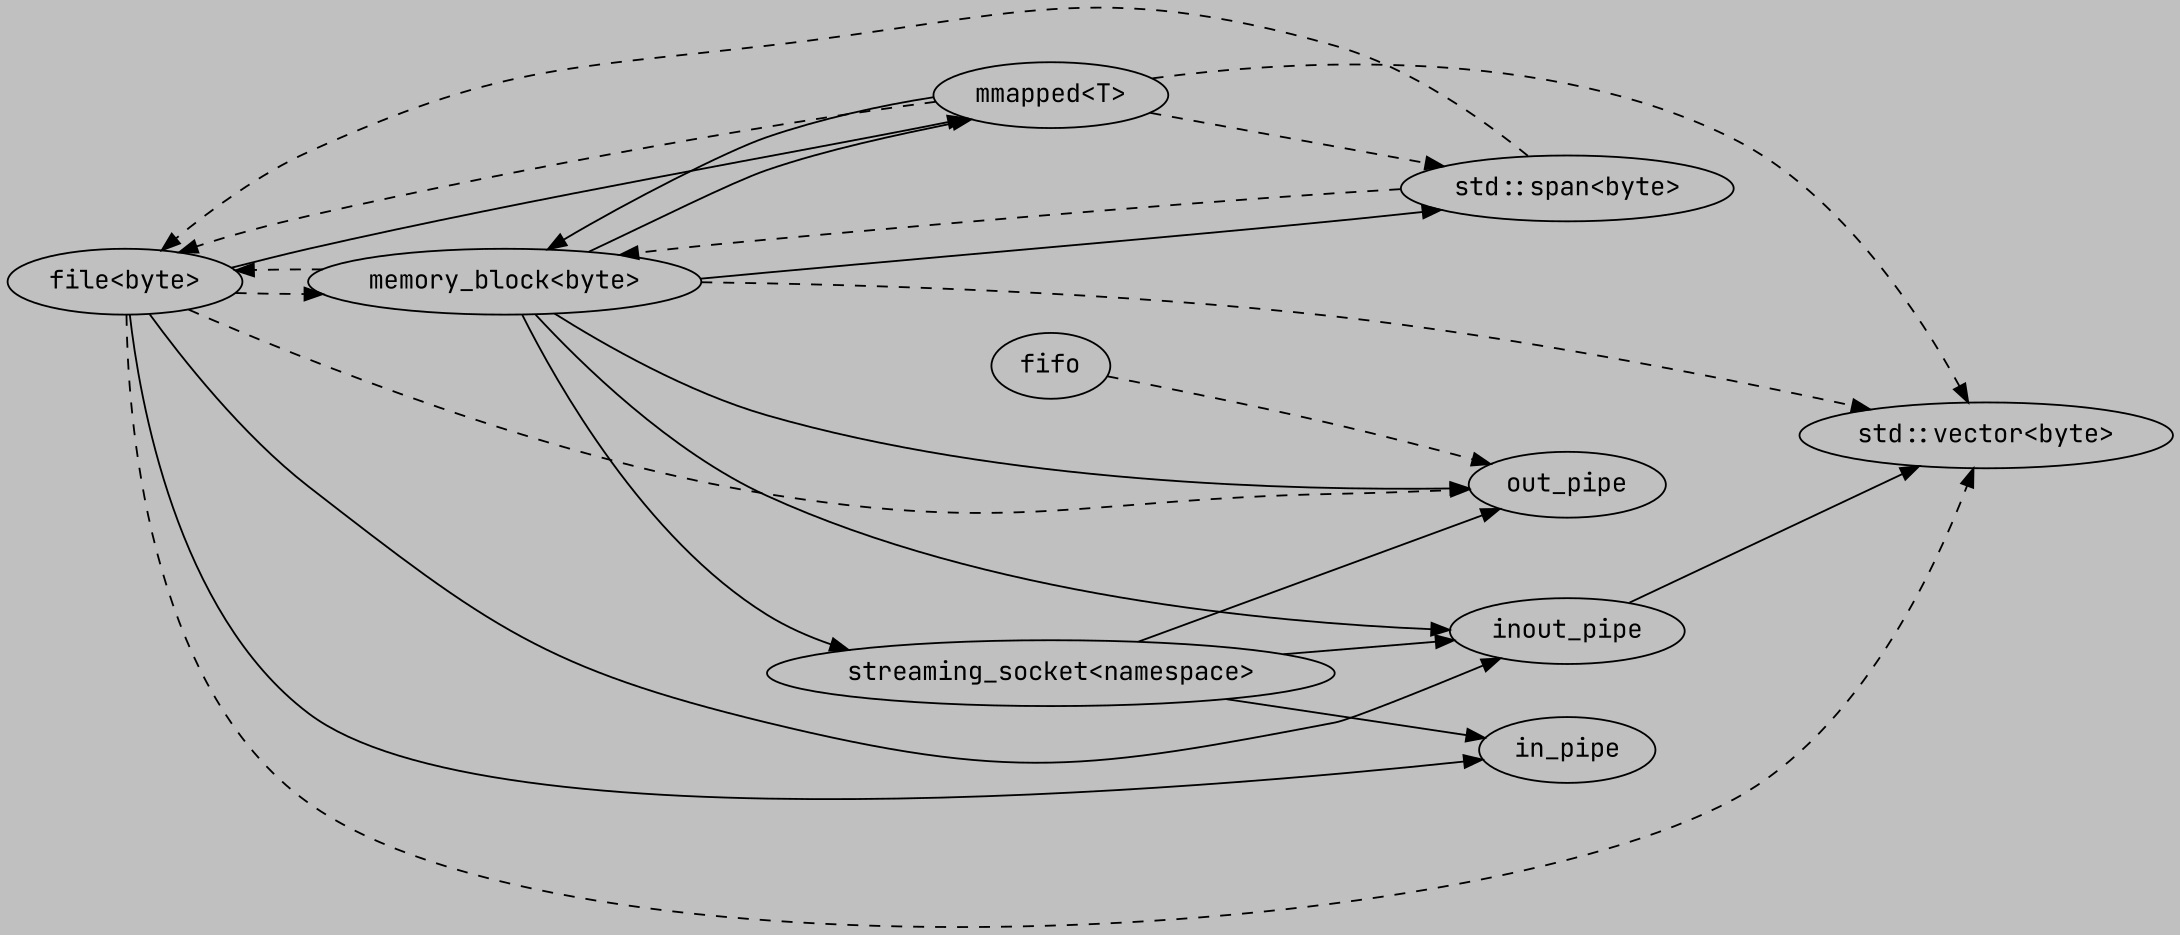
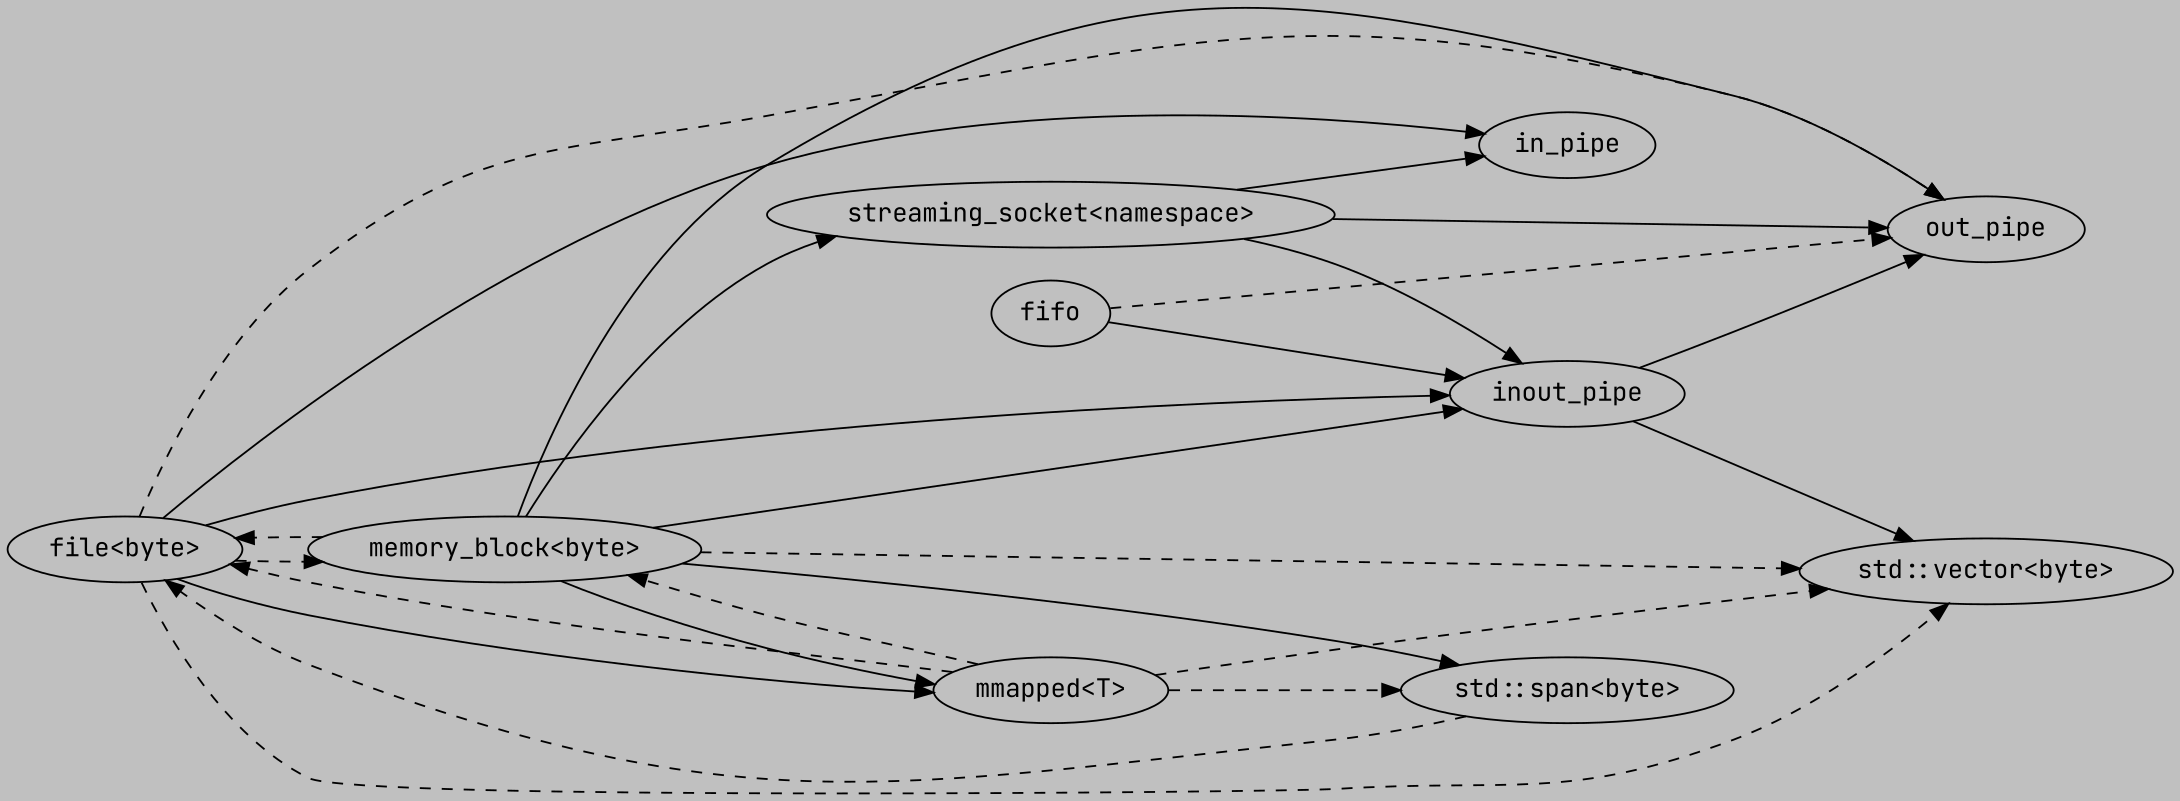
edge "mmapped<T>" -> "memory_block<byte>": style solid -> dashed
edge "std::span<byte>" -> "memory_block<byte>": removed
edge "inout_pipe" -> "out_pipe": added
edge "fifo" -> "inout_pipe": added
